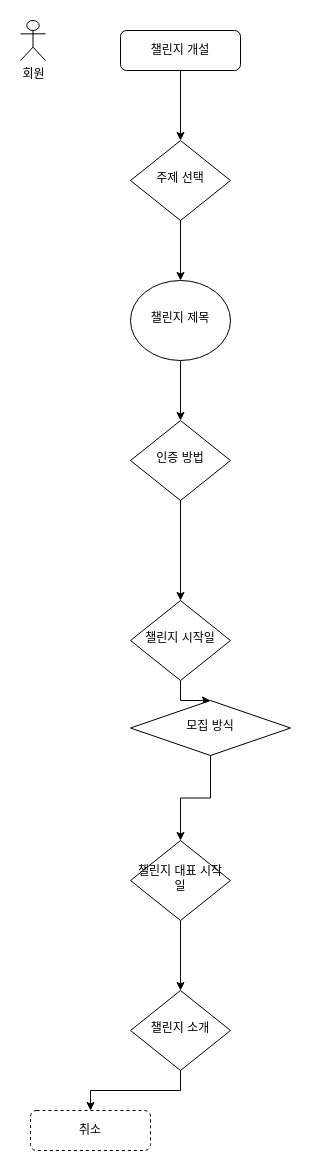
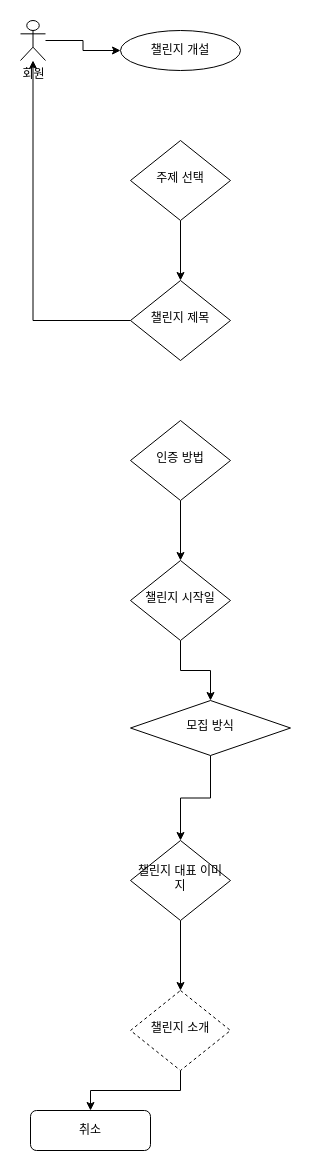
edge "회원" -> "챌린지 개설": added
node "챌린지 개설": shape rounded rectangle -> ellipse
edge "챌린지 개설" -> "주제 선택": removed
node "챌린지 제목": shape ellipse -> diamond
edge "챌린지 제목" -> "인증 방법": now "챌린지 제목" -> "회원"
node "챌린지 시작일": moved (181, 641) -> (181, 601)
node "챌린지 대표 시작일": label "챌린지 대표 시작일" -> "챌린지 대표 이미지"
node "챌린지 소개": style solid -> dashed
node "취소": style dashed -> solid
